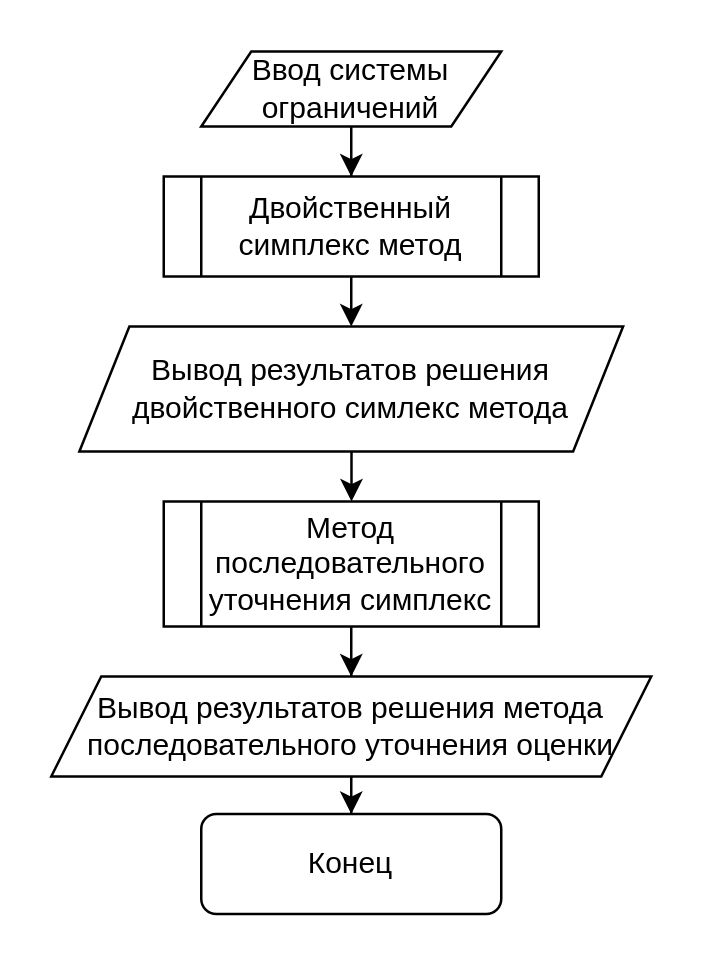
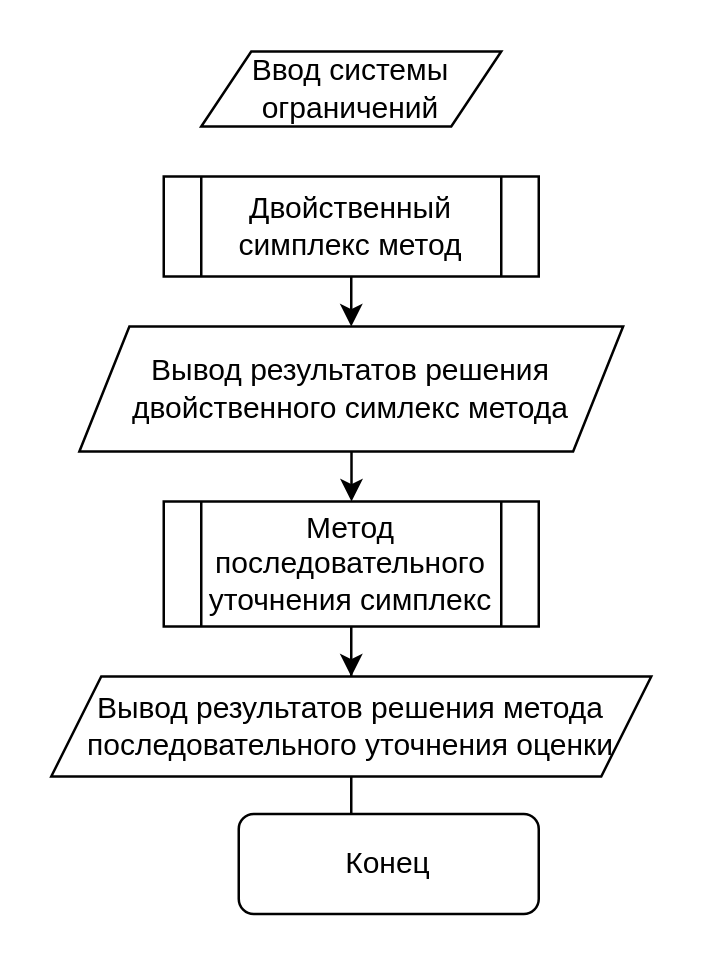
edge "Ввод системы ограничений" -> "Двойственный симплекс метод": removed
node "Конец": moved (351, 864) -> (389, 864)
